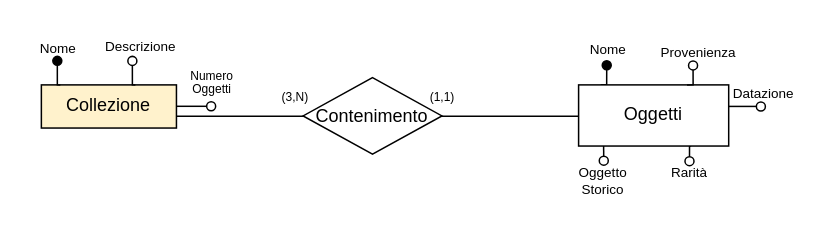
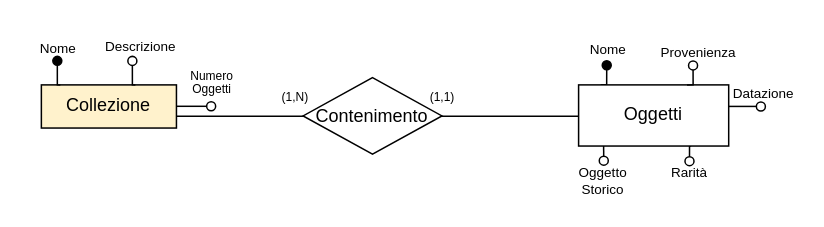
node "(3,N)": label "(3,N)" -> "(1,N)"
